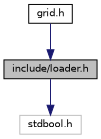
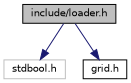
edge "grid.h" -> "include/loader.h": reversed
